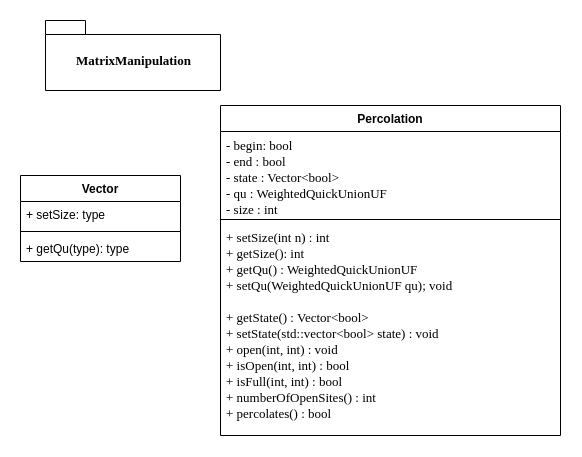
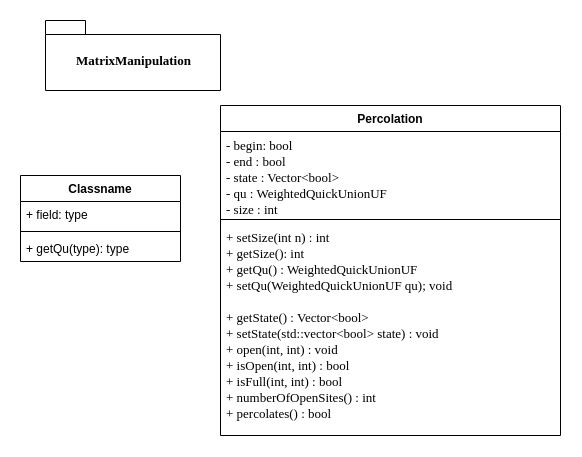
node "Vector": label "Vector" -> "Classname"
node "+ setSize: type": label "+ setSize: type" -> "+ field: type"
